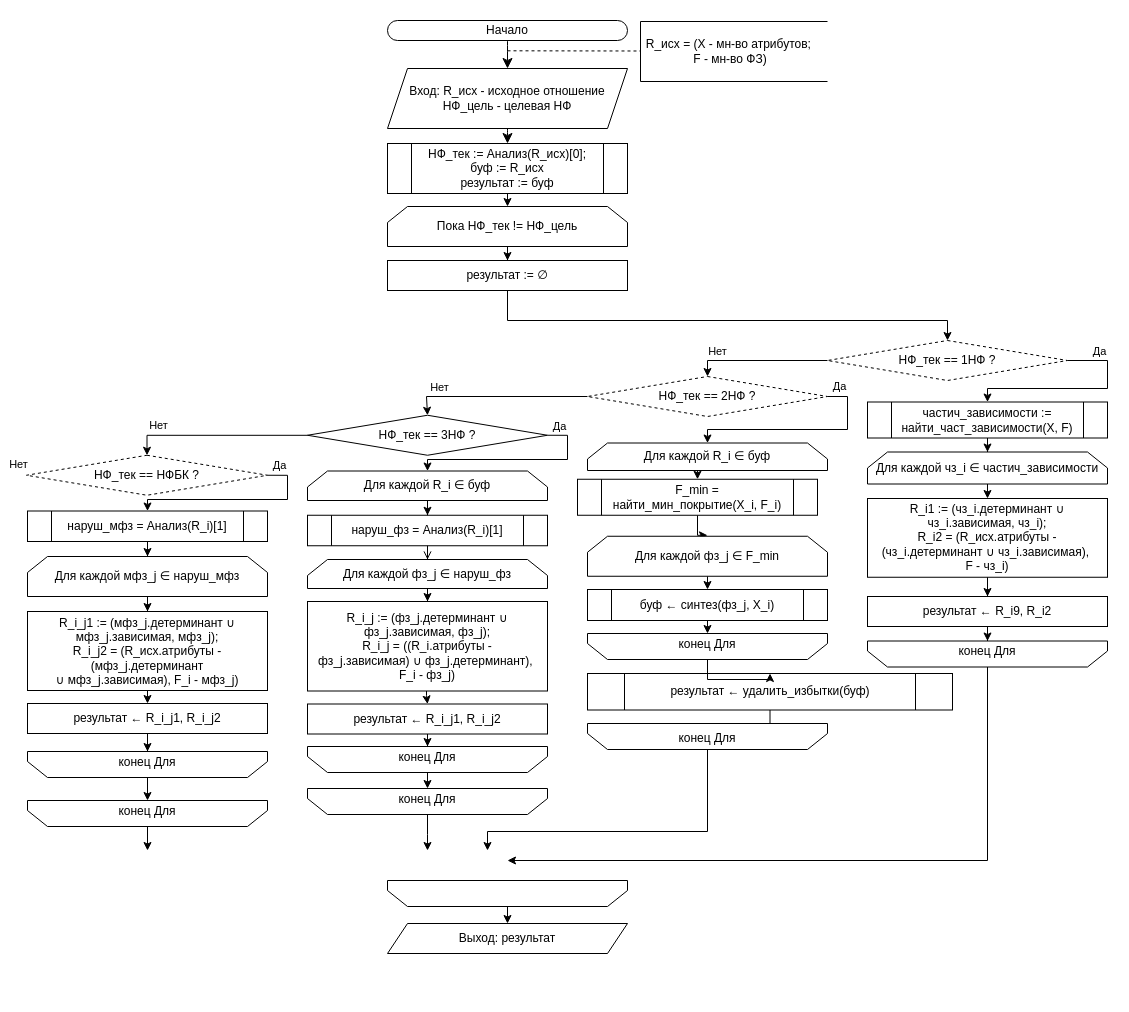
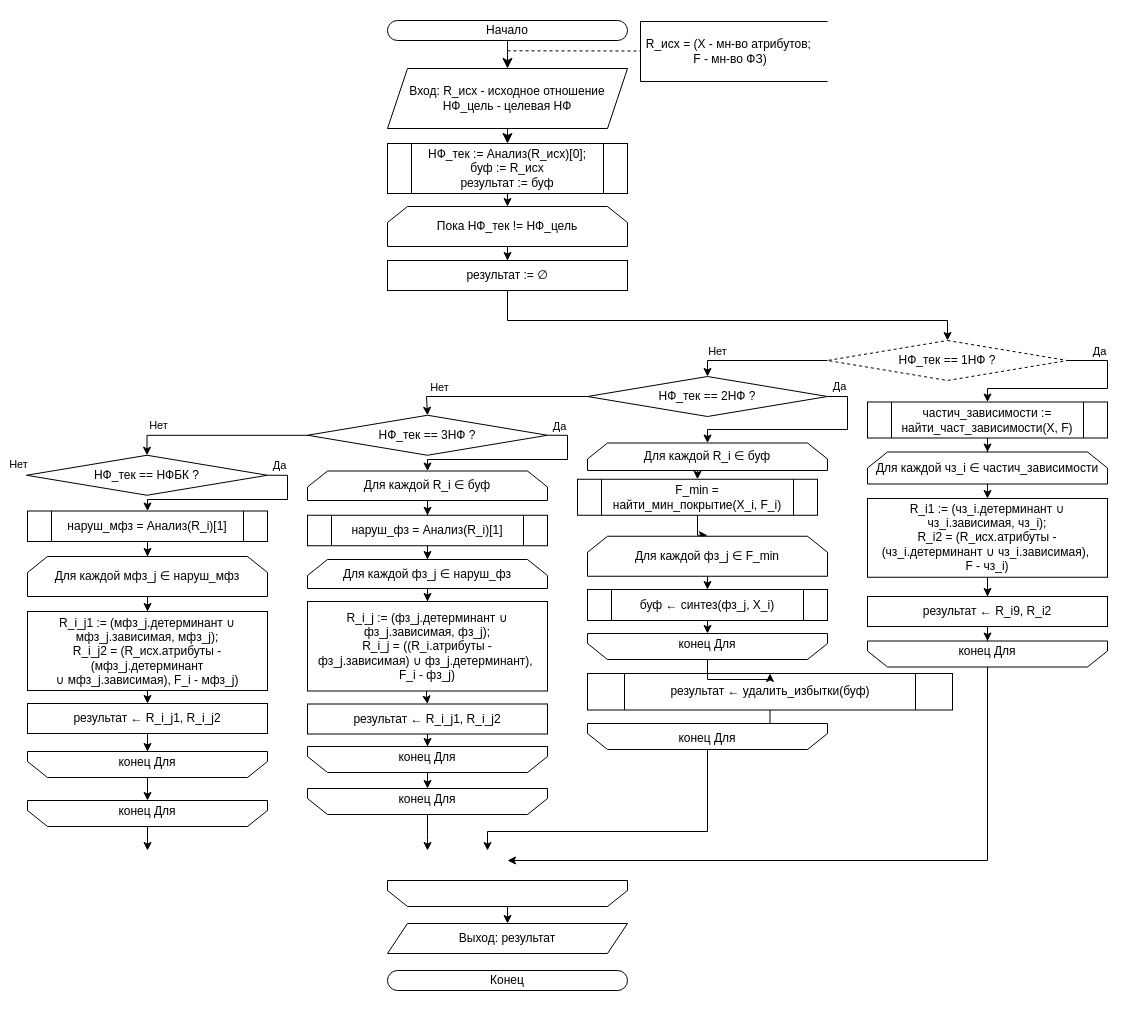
node "НФ_тек == 2НФ ?": style dashed -> solid
node "НФ_тек == НФБК ?": style dashed -> solid
edge "наруш_фз = Анализ(R_i)[1]" -> "Для каждой фз_j ∈ наруш_фз": arrowhead open -> classic
node "Конец": added
